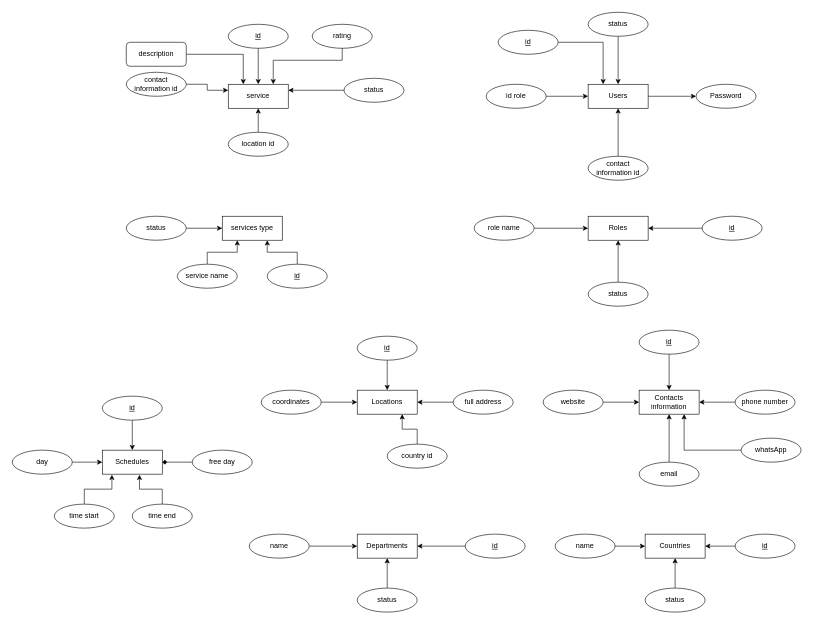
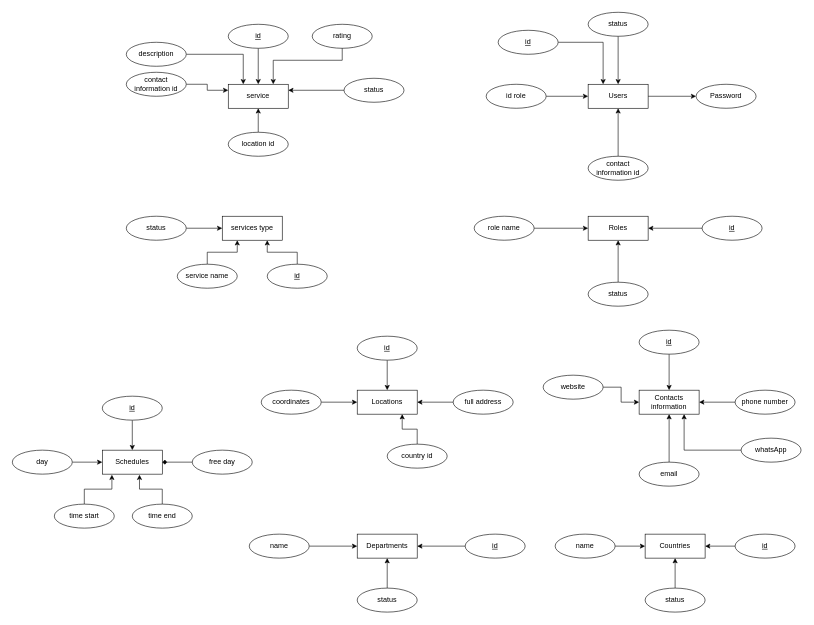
node "description": shape rounded rectangle -> ellipse
node "website": moved (573, 402) -> (573, 387)
